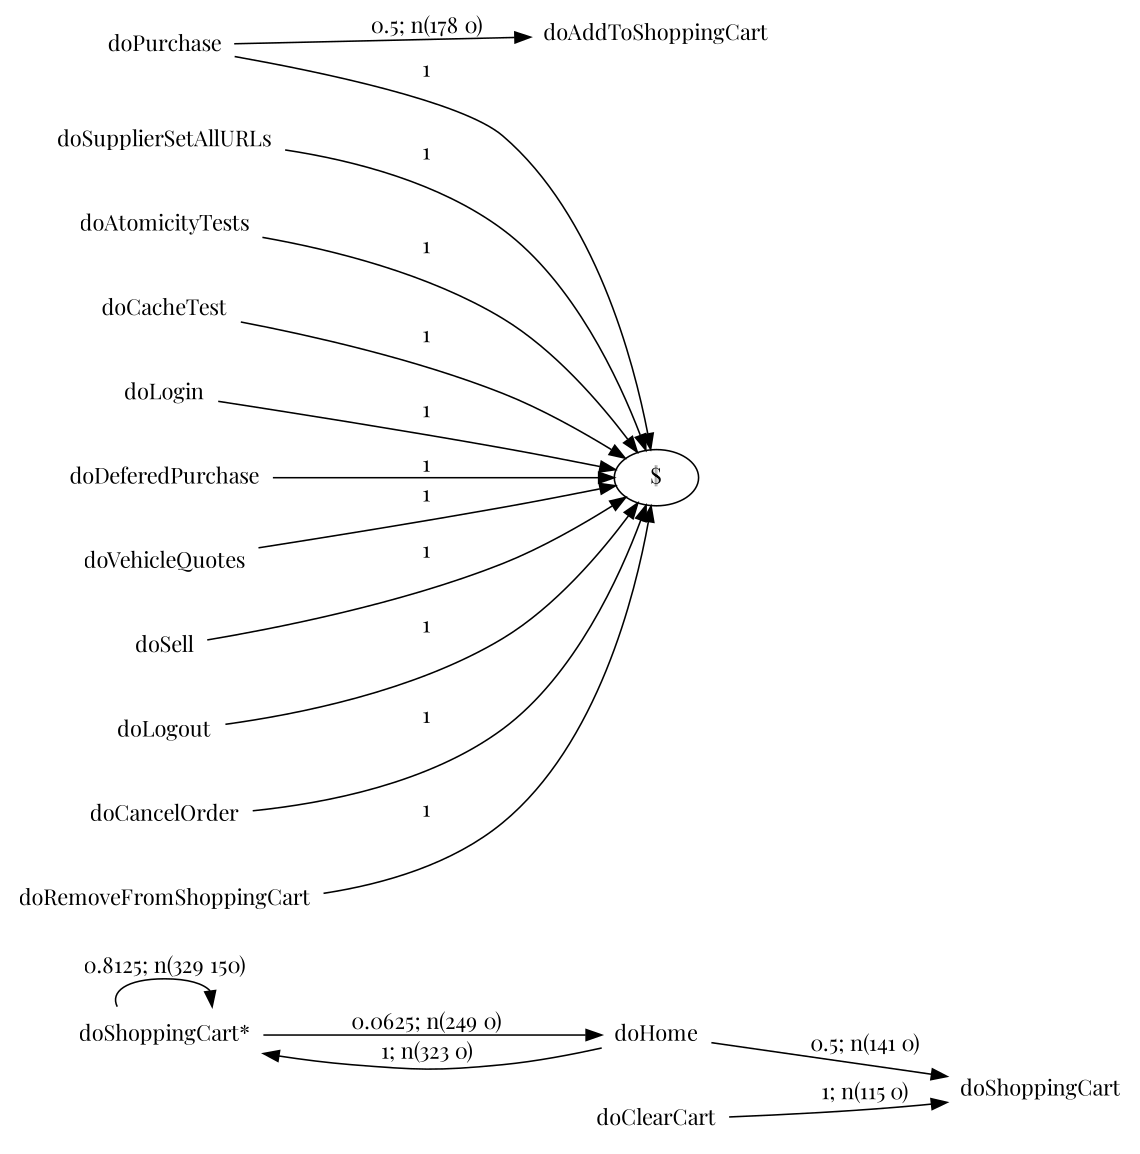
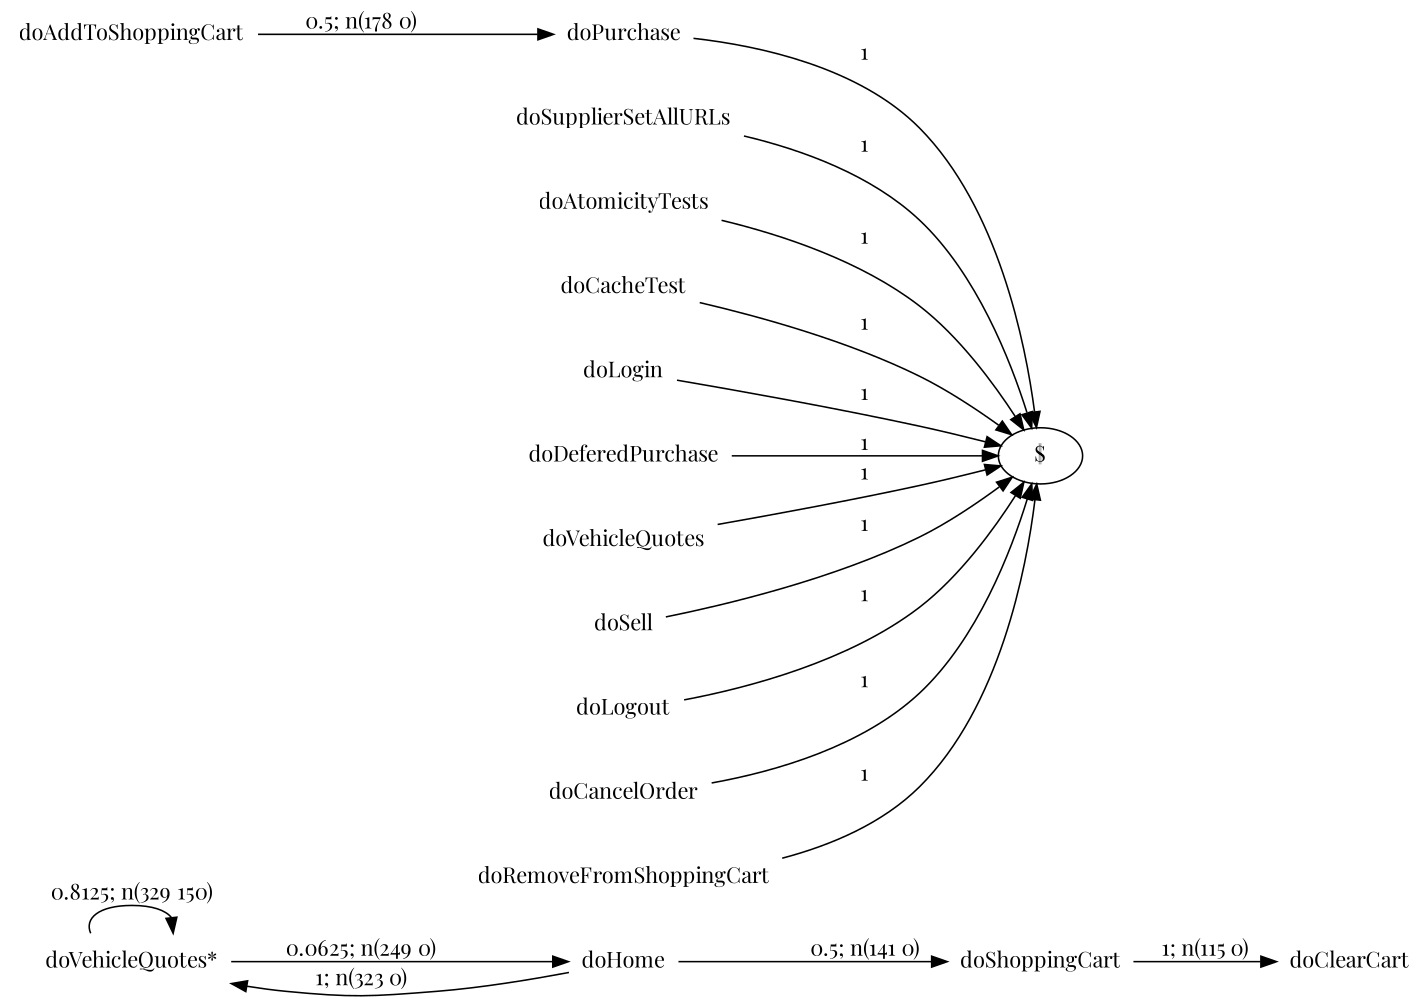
edge "doPurchase" -> "doAddToShoppingCart": reversed
node "doShoppingCart*": label "doShoppingCart*" -> "doVehicleQuotes*"
edge "doClearCart" -> "doShoppingCart": reversed
